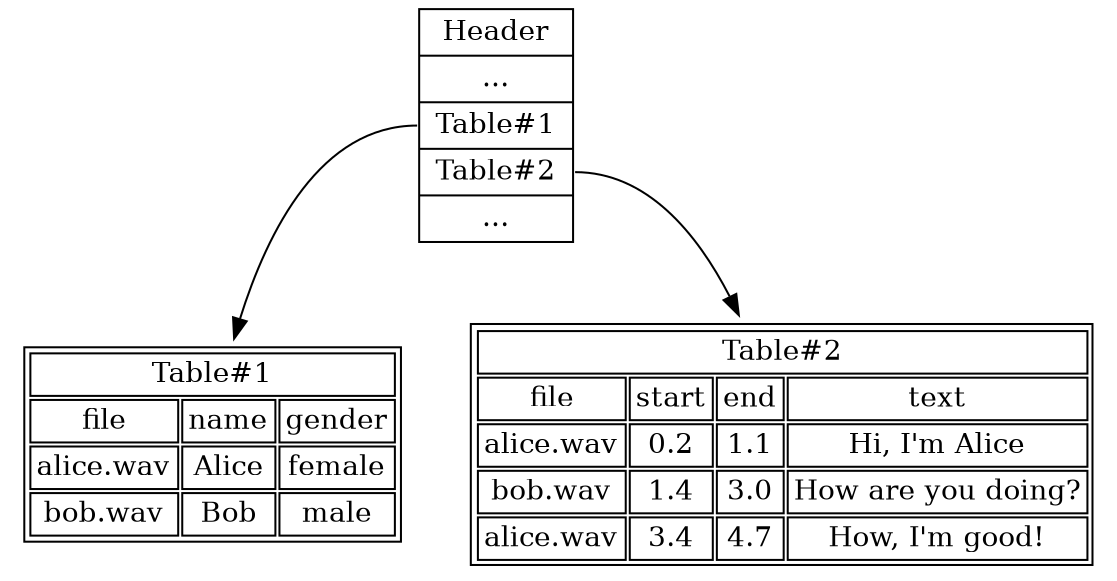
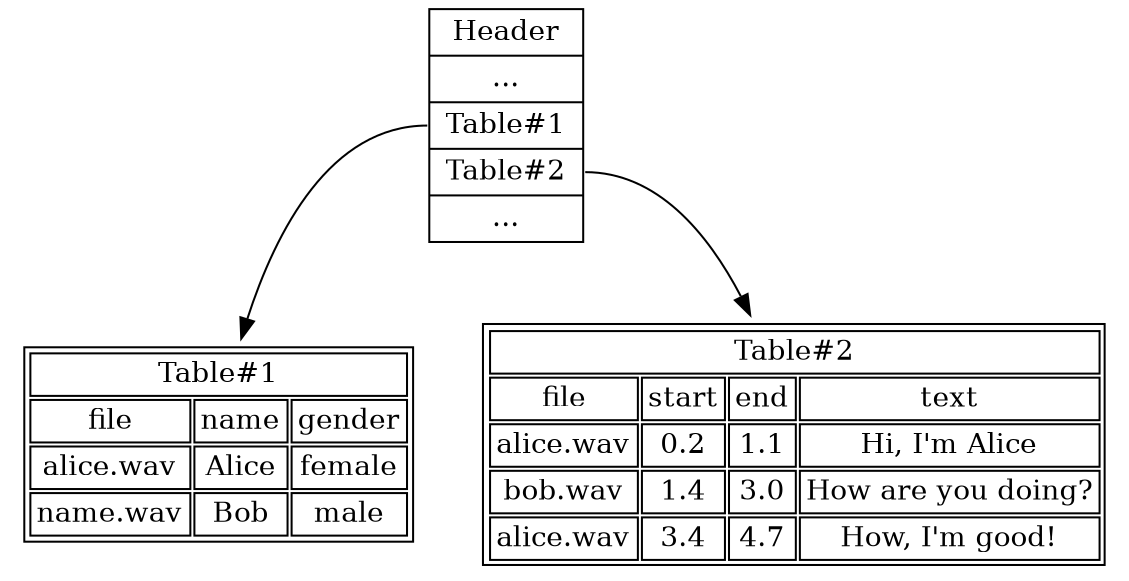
node "Table#1": text "bob.wav" -> "name.wav"
